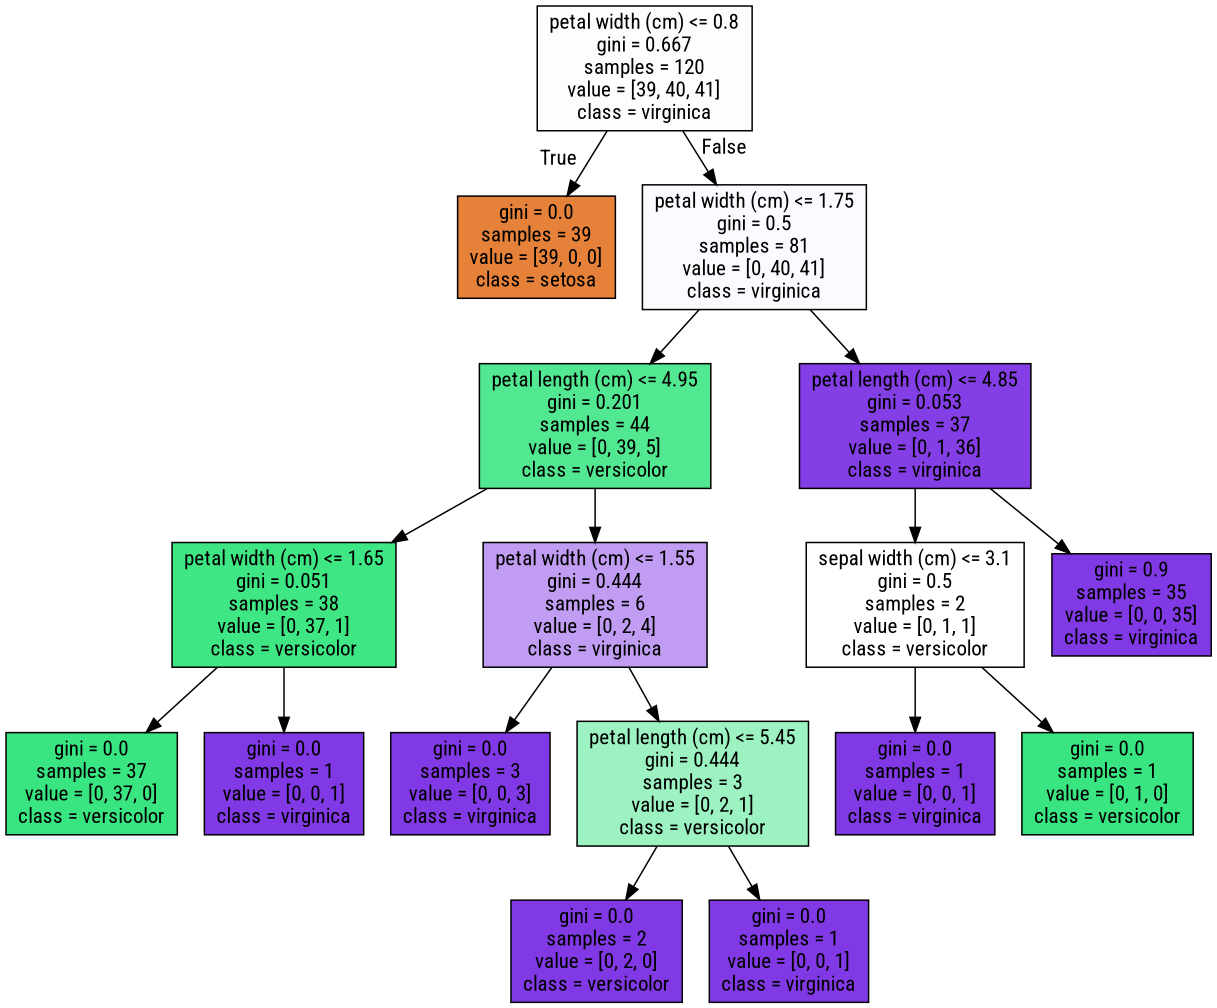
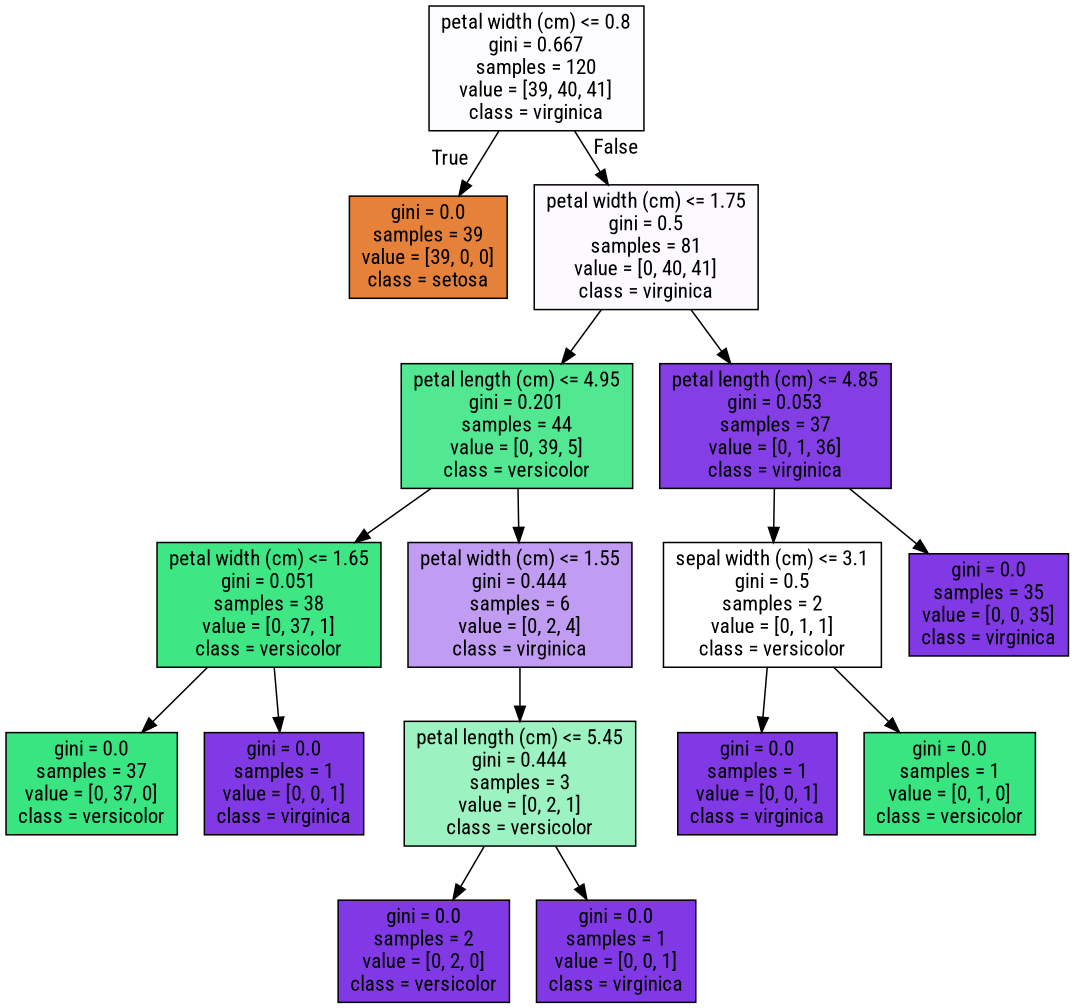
node "gini = 0.9 samples = 35 value = [0, 0, 35] class = virginica": label "gini = 0.9 samples = 35 value = [0, 0, 35] class = virginica" -> "gini = 0.0 samples = 35 value = [0, 0, 35] class = virginica"
node "gini = 0.0 samples = 3 value = [0, 0, 3] class = virginica": removed
